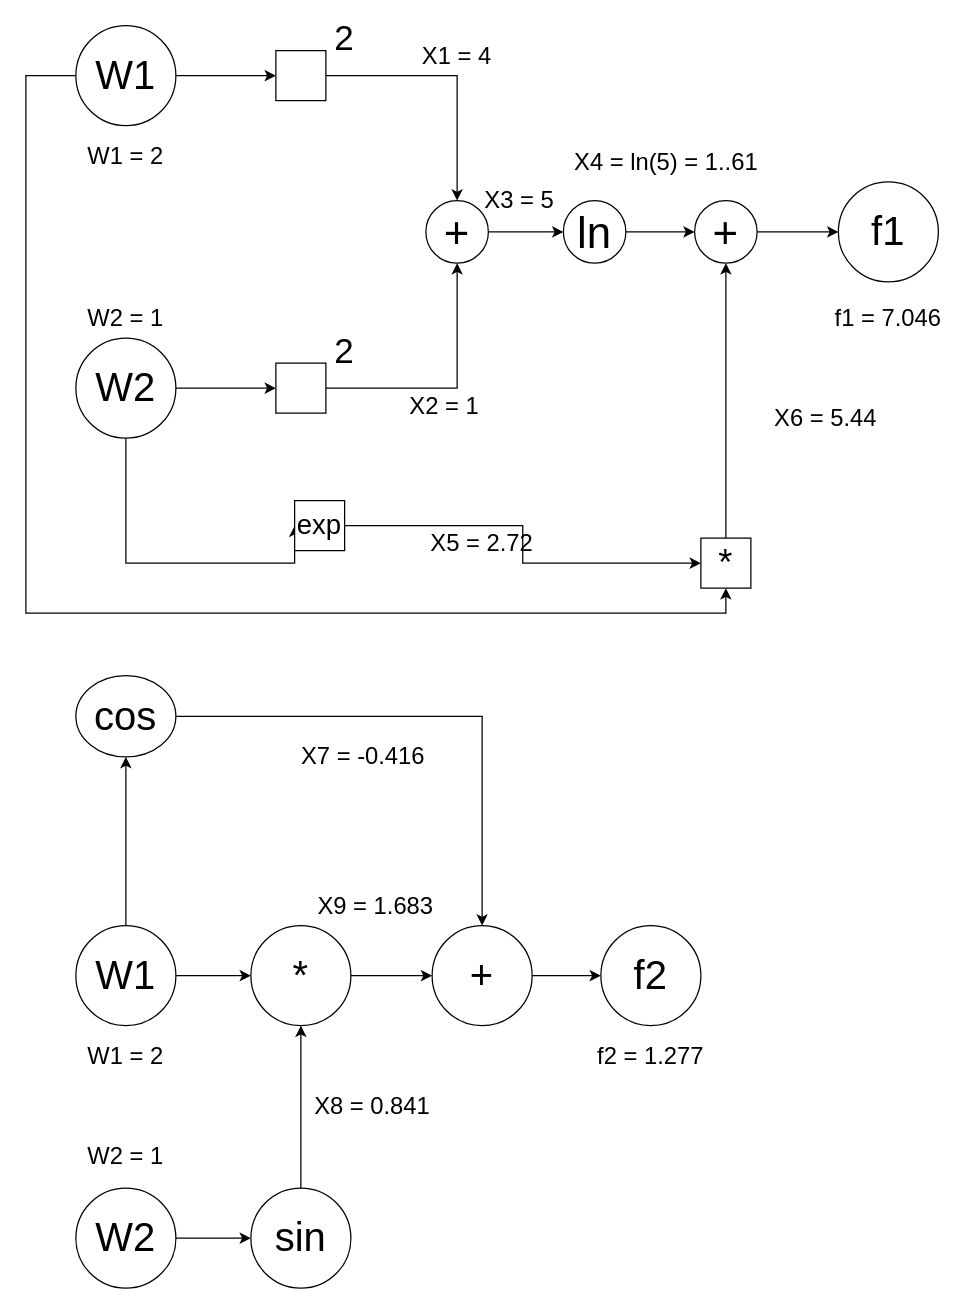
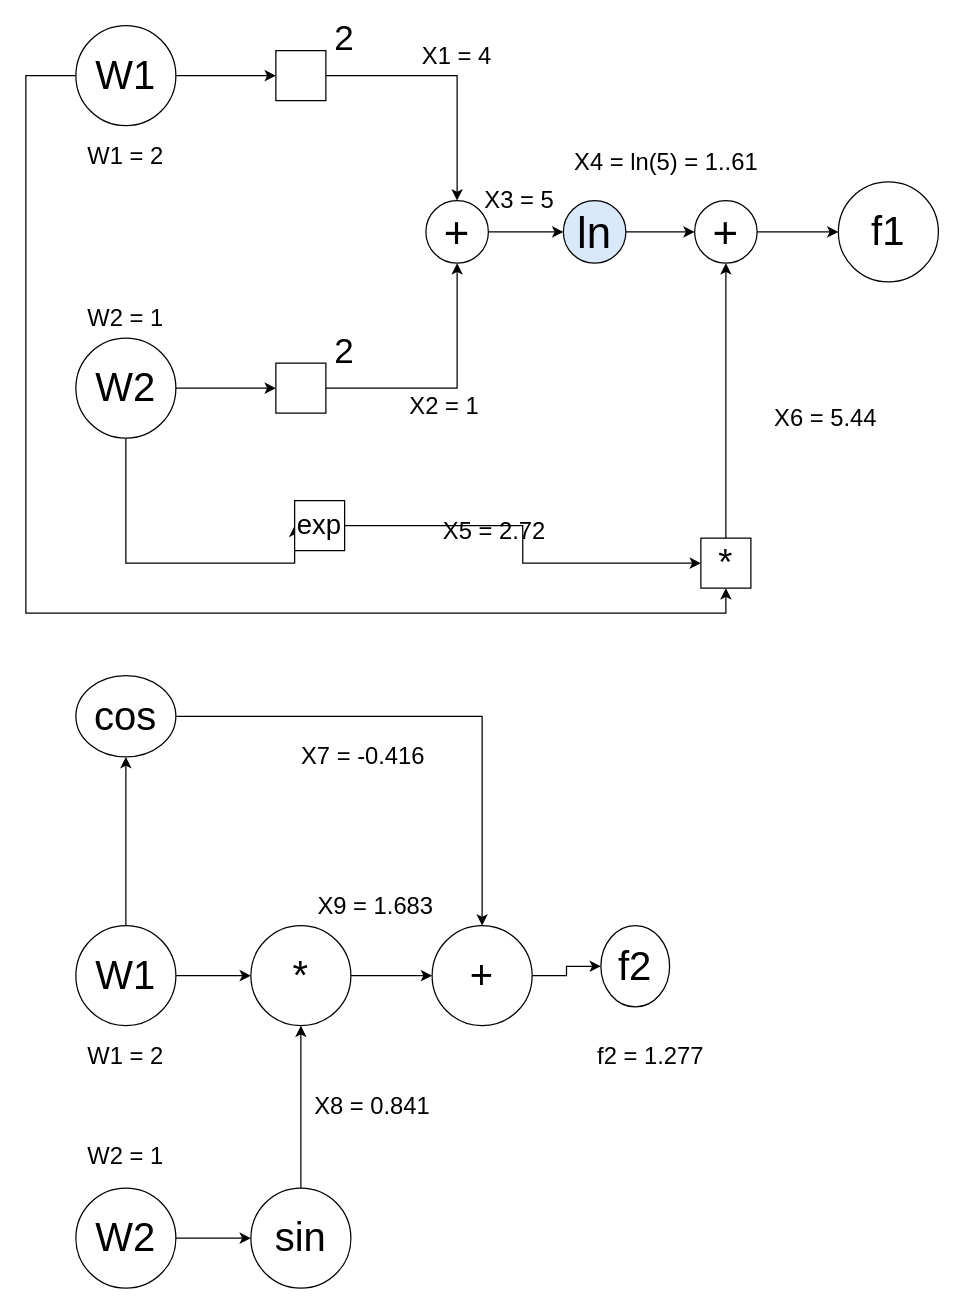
node "ln": fillcolor #ffffff -> #dae8fc
node "f1 = 7.046": removed
node "X5 = 2.72": moved (482, 544) -> (494, 532)
node "f2": size 100x100 -> 69x81
